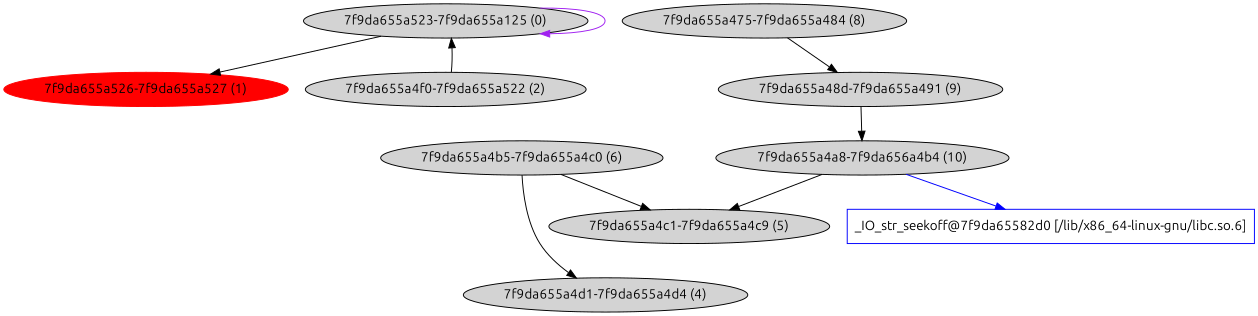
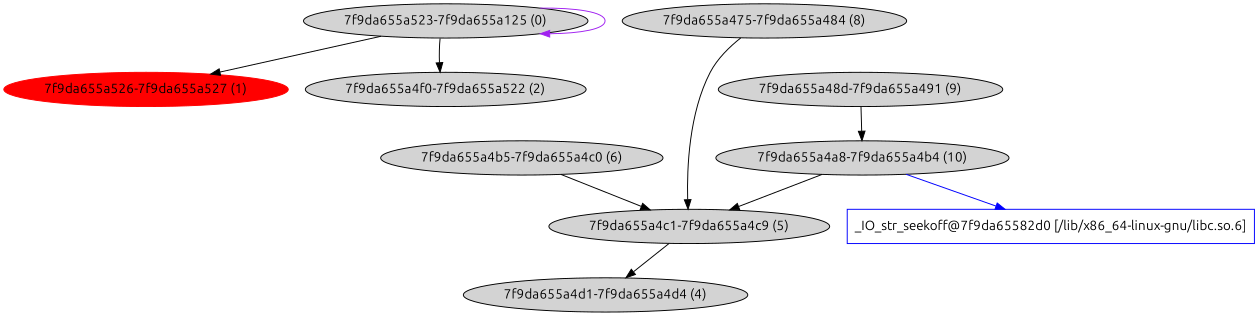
edge "7f9da655a475-7f9da655a484 (8)" -> "7f9da655a48d-7f9da655a491 (9)": now "7f9da655a475-7f9da655a484 (8)" -> "7f9da655a4c1-7f9da655a4c9 (5)"
edge "7f9da655a4f0-7f9da655a522 (2)" -> "7f9da655a523-7f9da655a125 (0)": reversed
node "7f9da655a4a8-7f9da656a4b4 (10)": label "7f9da655a4a8-7f9da656a4b4 (10)" -> "7f9da655a4a8-7f9da655a4b4 (10)"
edge "7f9da655a4b5-7f9da655a4c0 (6)" -> "7f9da655a4d1-7f9da655a4d4 (4)": now "7f9da655a4c1-7f9da655a4c9 (5)" -> "7f9da655a4d1-7f9da655a4d4 (4)"
